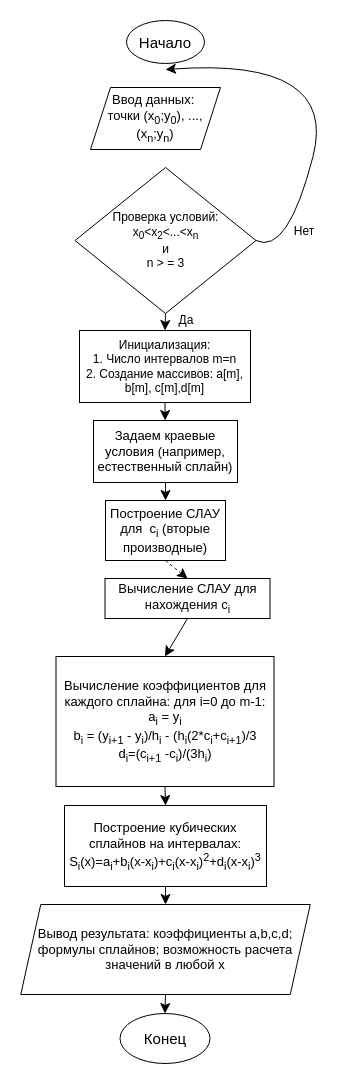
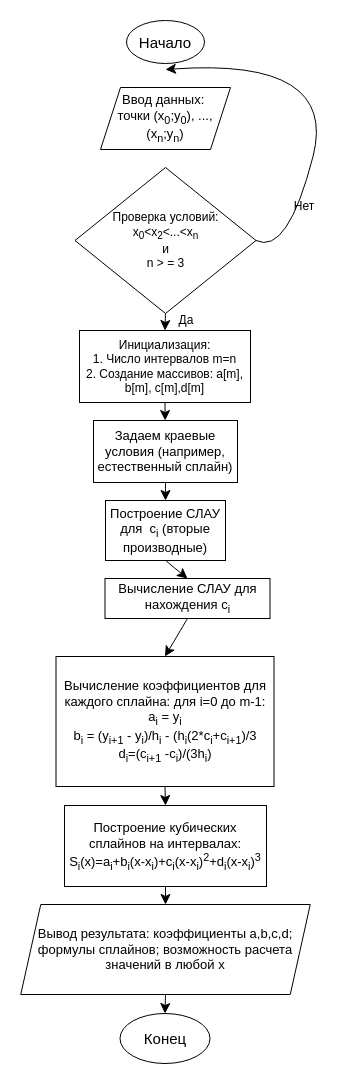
node "Ввод данных: точки (x0;y0), ..., (xn;yn)": moved (156, 119) -> (166, 119)
node "Нет": moved (304, 232) -> (304, 207)
edge "Построение СЛАУ для ci (вторые производные)" -> "Вычисление СЛАУ для нахождения ci": style dashed -> solid
